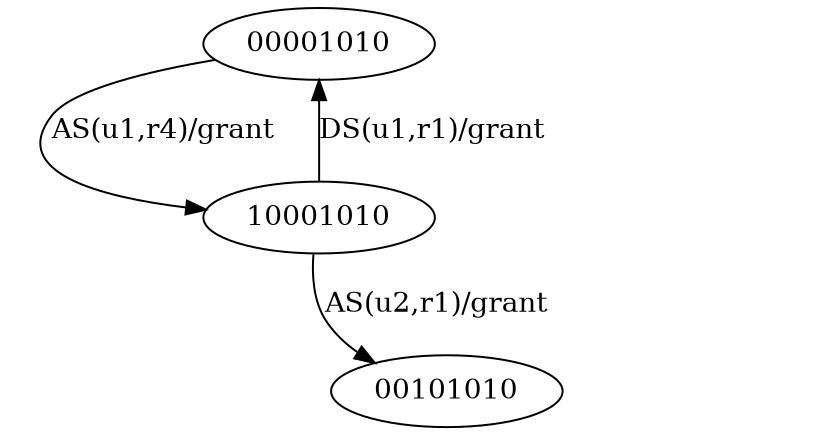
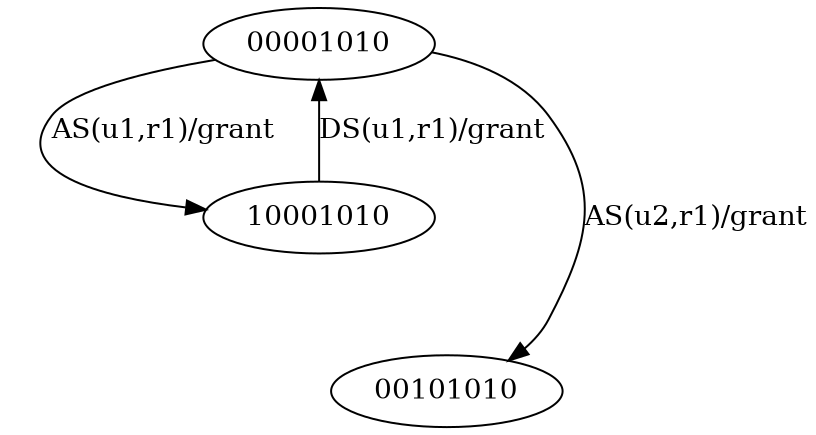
edge "00001010" -> "10001010": label "AS(u1,r4)/grant" -> "AS(u1,r1)/grant"
edge "10001010" -> "00101010": now "00001010" -> "00101010"
